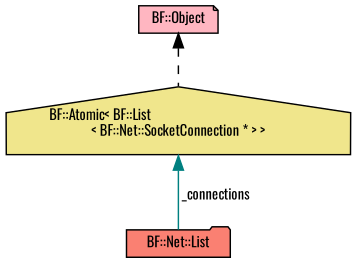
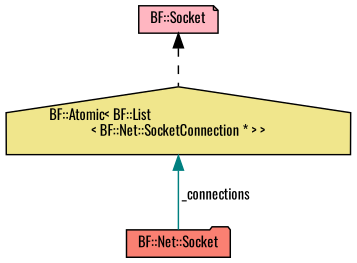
node "BF::Object": label "BF::Object" -> "BF::Socket"
node "BF::Net::List": label "BF::Net::List" -> "BF::Net::Socket"
